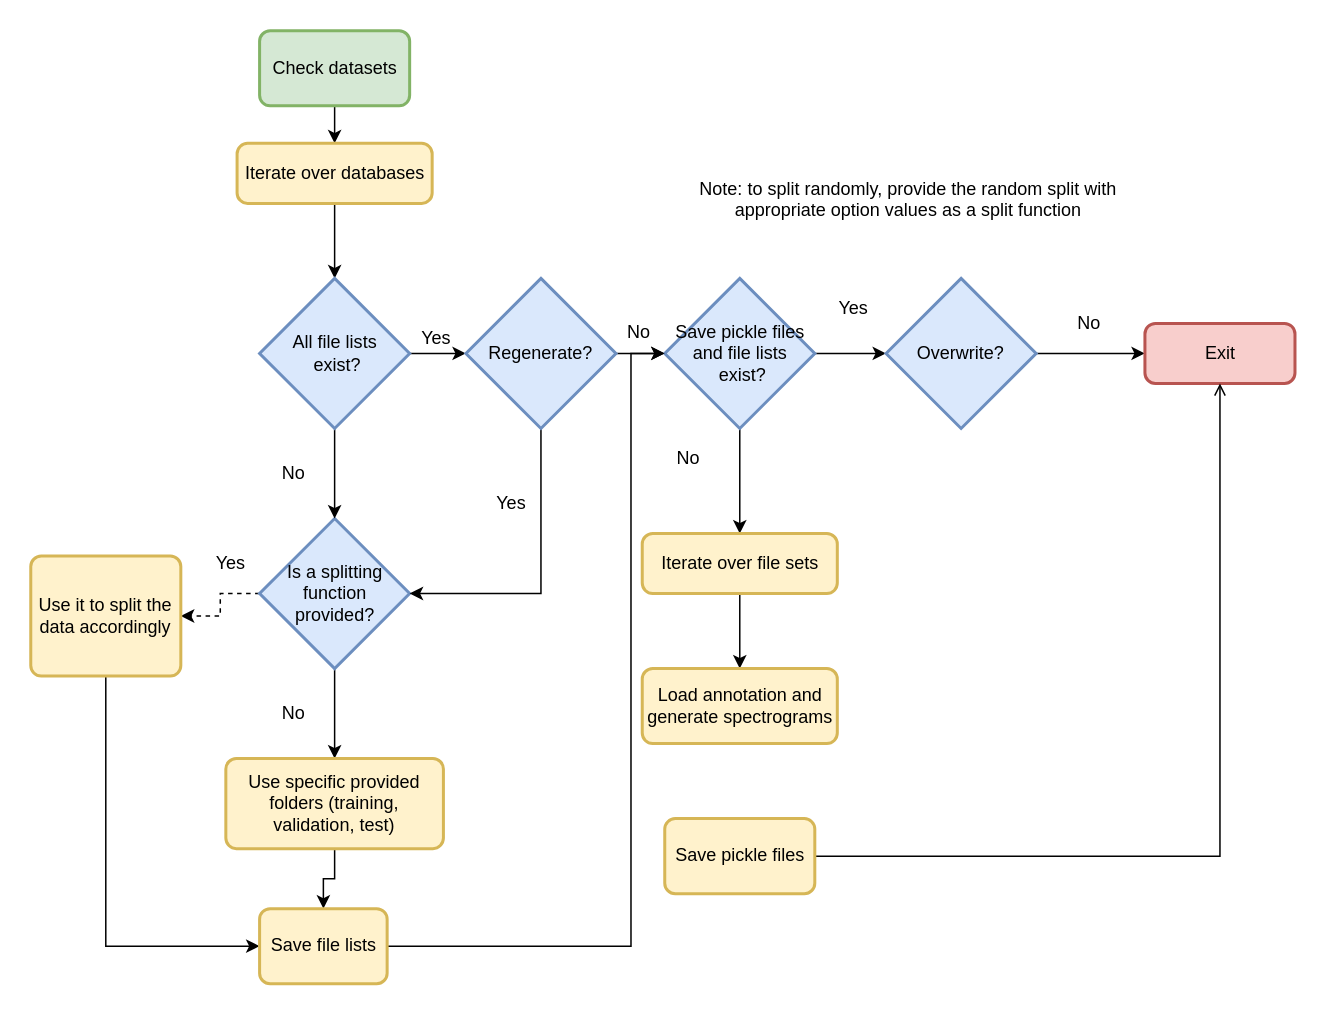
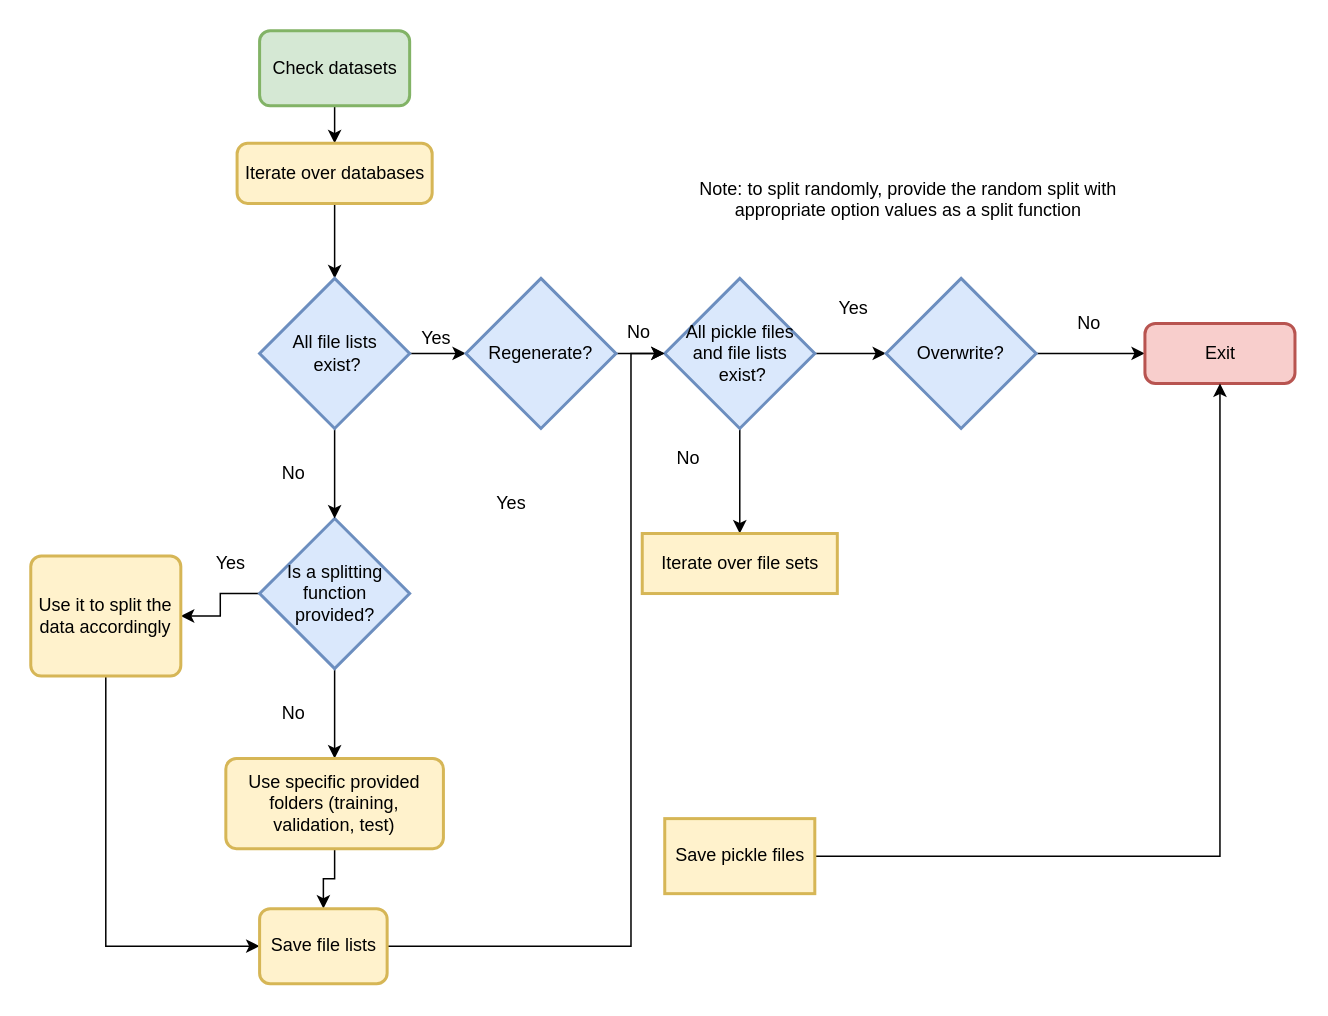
node "Save pickle files and file lists exist?": label "Save pickle files and file lists exist?" -> "All pickle files and file lists exist?"
edge "Save pickle files" -> "Exit": arrowhead open -> classic
node "Iterate over file sets": shape rounded rectangle -> rectangle
edge "Regenerate?" -> "Is a splitting function provided?": removed
edge "Is a splitting function provided?" -> "Use it to split the data accordingly": style dashed -> solid
edge "Iterate over file sets" -> "Load annotation and generate spectrograms": removed
node "Load annotation and generate spectrograms": removed
node "Save pickle files": shape rounded rectangle -> rectangle
